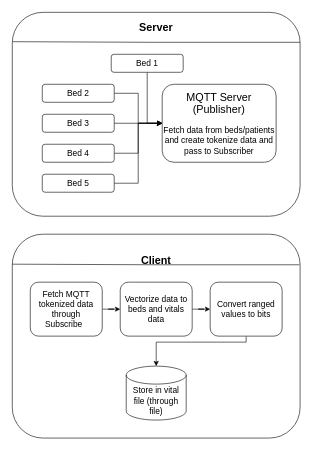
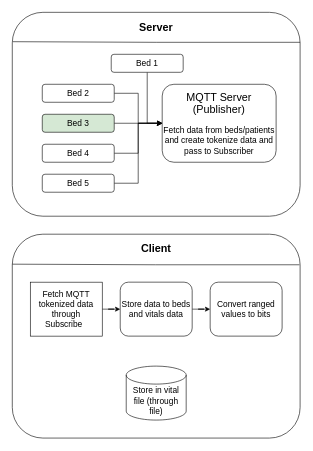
node "Bed 3": fillcolor #ffffff -> #d5e8d4
node "Client": moved (156, 261) -> (156, 249)
node "Fetch MQTT tokenized data through Subscribe": shape rounded rectangle -> rectangle
node "Vectorize data to beds and vitals data": label "Vectorize data to beds and vitals data" -> "Store data to beds and vitals data"
edge "Convert ranged values to bits" -> "Store in vital file (through file)": removed
